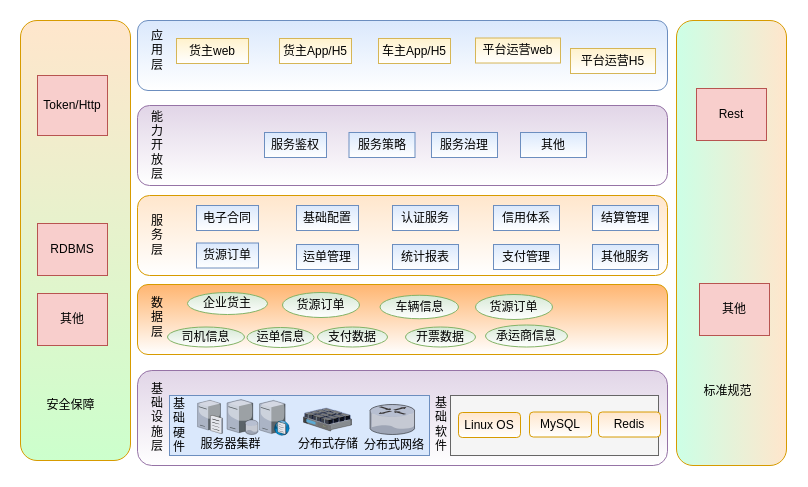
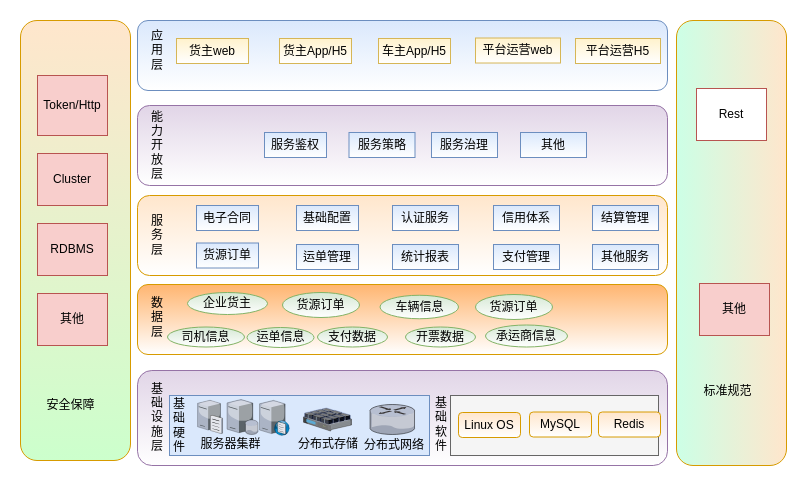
node "平台运营H5": moved (613, 61) -> (618, 51)
node "Rest": fillcolor #f8cecc -> #ffffff
node "Cluster": added
